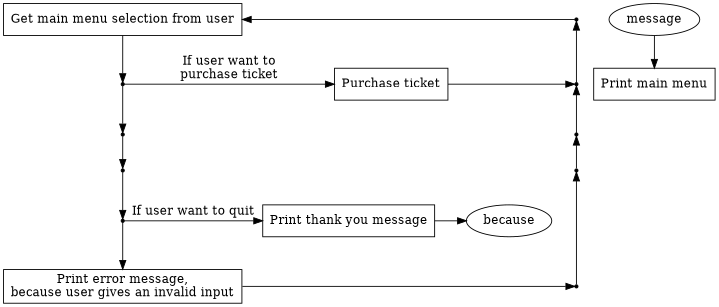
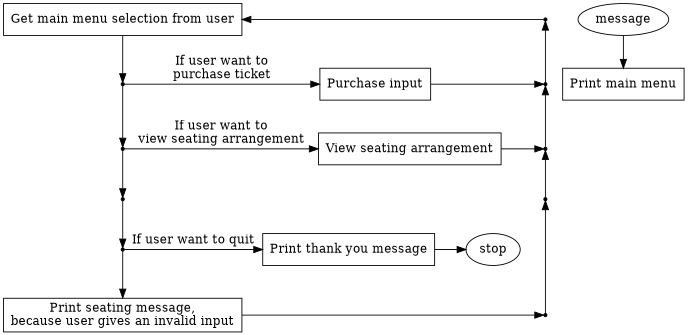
node "Purchase ticket": label "Purchase ticket" -> "Purchase input"
node "View seating arrangement": added
node "because": label "because" -> "stop"
node "Print error message, because user gives an invalid input": label "Print error message, because user gives an invalid input" -> "Print seating message, because user gives an invalid input"
